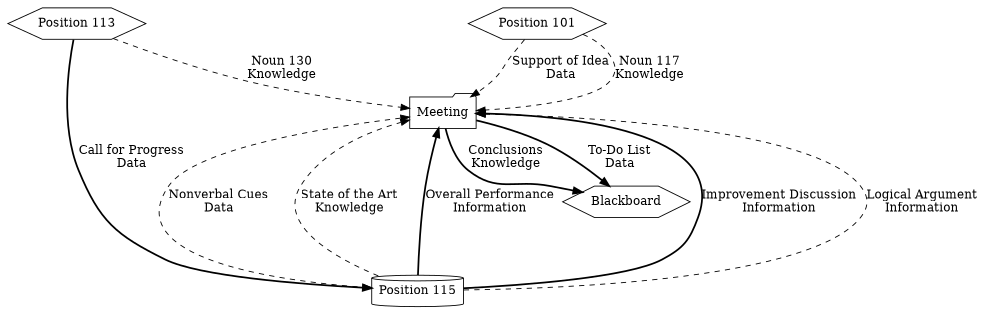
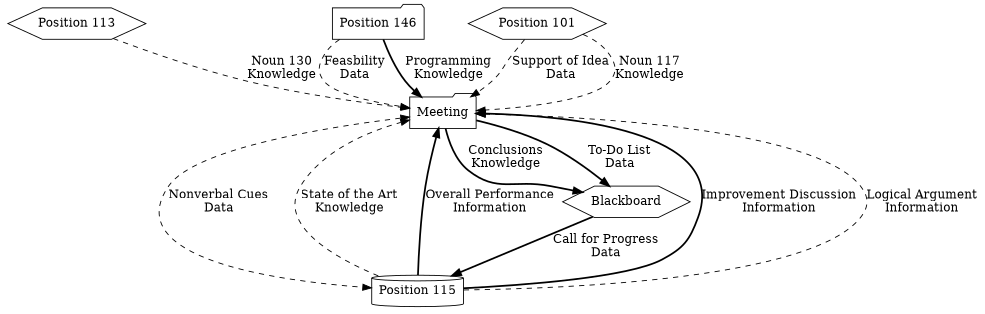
node "Position 146": added
edge "Position 113" -> "Position 115": now "Blackboard" -> "Position 115"
